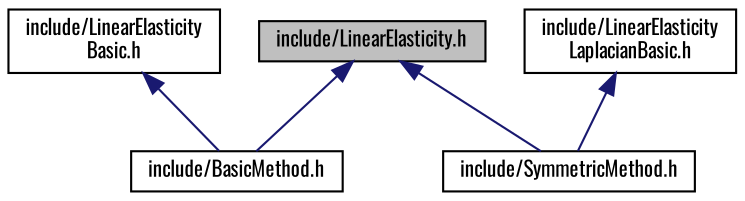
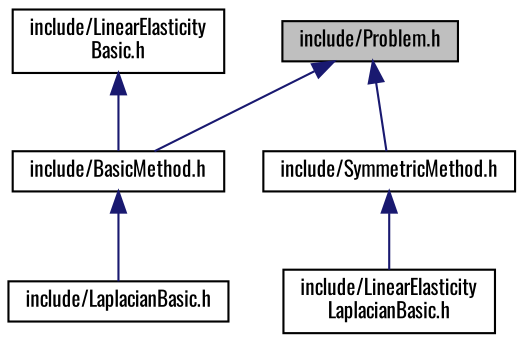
node "include/LinearElasticity.h": label "include/LinearElasticity.h" -> "include/Problem.h"
edge "include/SymmetricMethod.h" -> "include/LinearElasticity LaplacianBasic.h": reversed
node "include/LaplacianBasic.h": added
